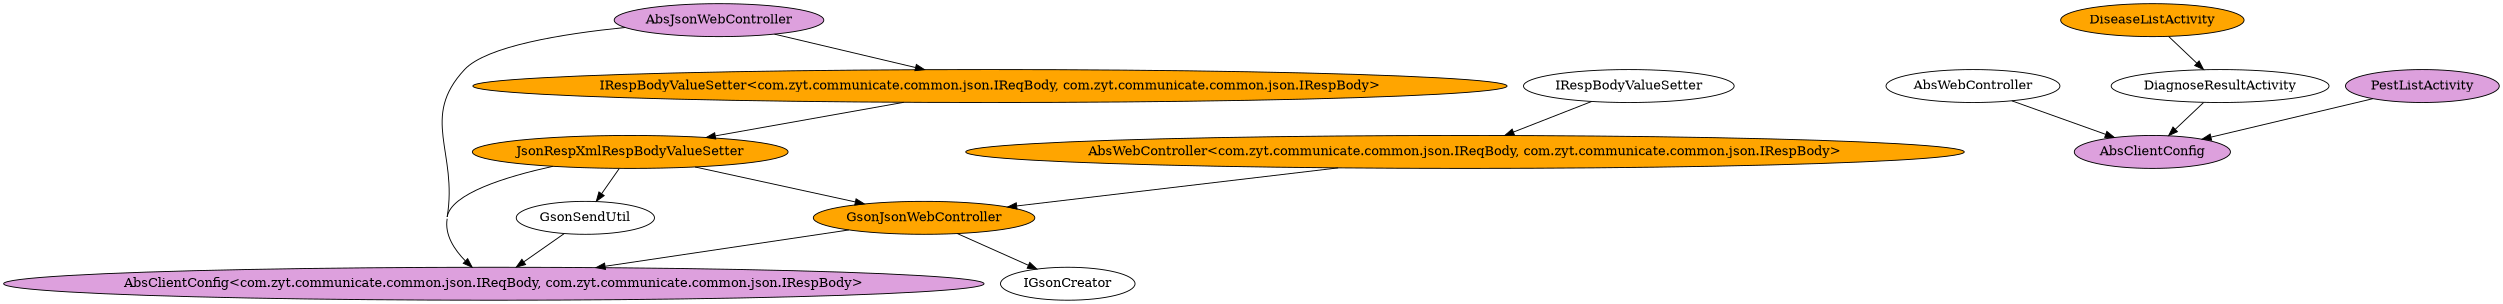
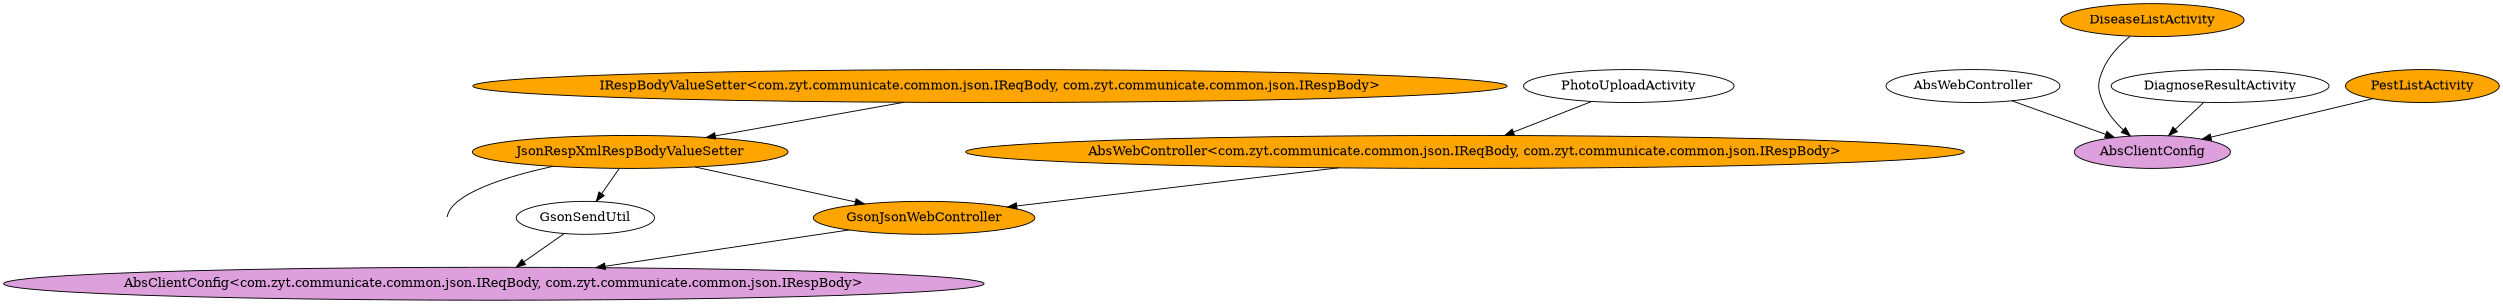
node "AbsJsonWebController": removed
edge "DiseaseListActivity" -> "DiagnoseResultActivity": now "DiseaseListActivity" -> "AbsClientConfig"
node "IRespBodyValueSetter": label "IRespBodyValueSetter" -> "PhotoUploadActivity"
node "PestListActivity": fillcolor plum -> orange
node "IGsonCreator": removed
